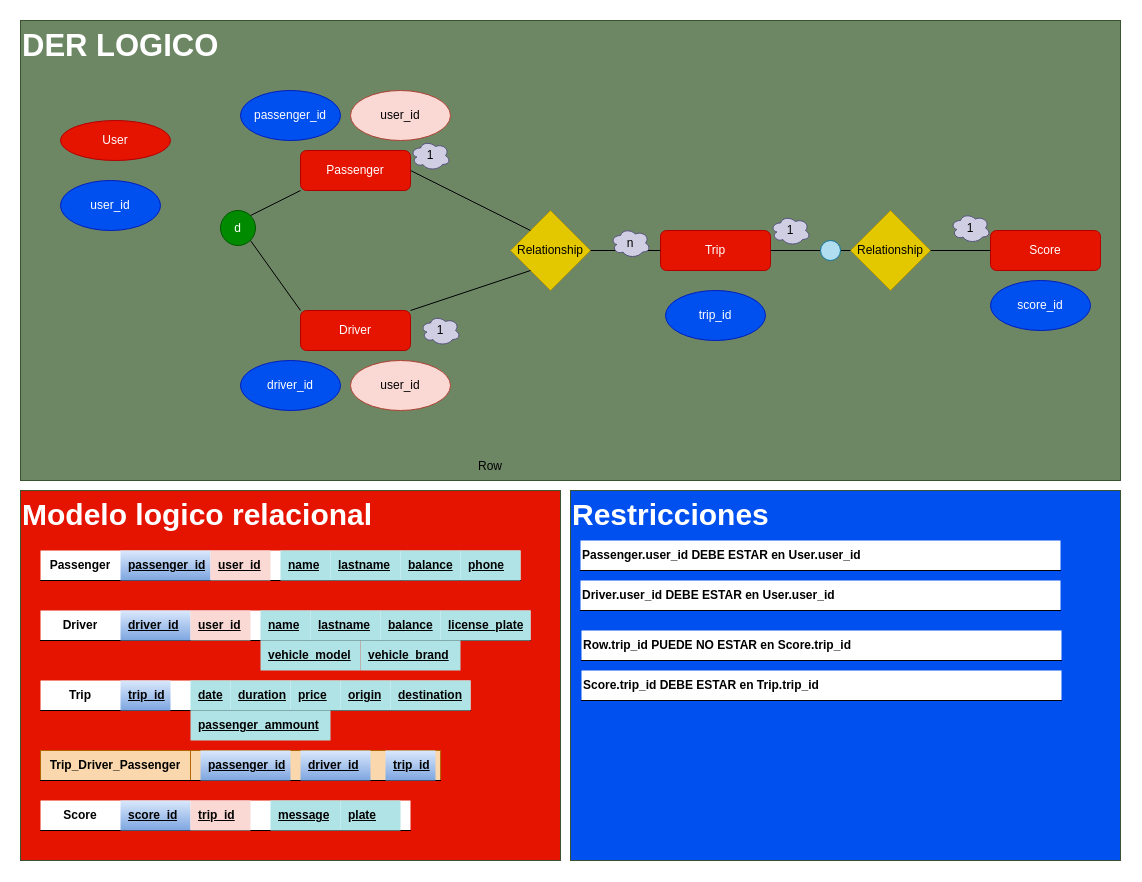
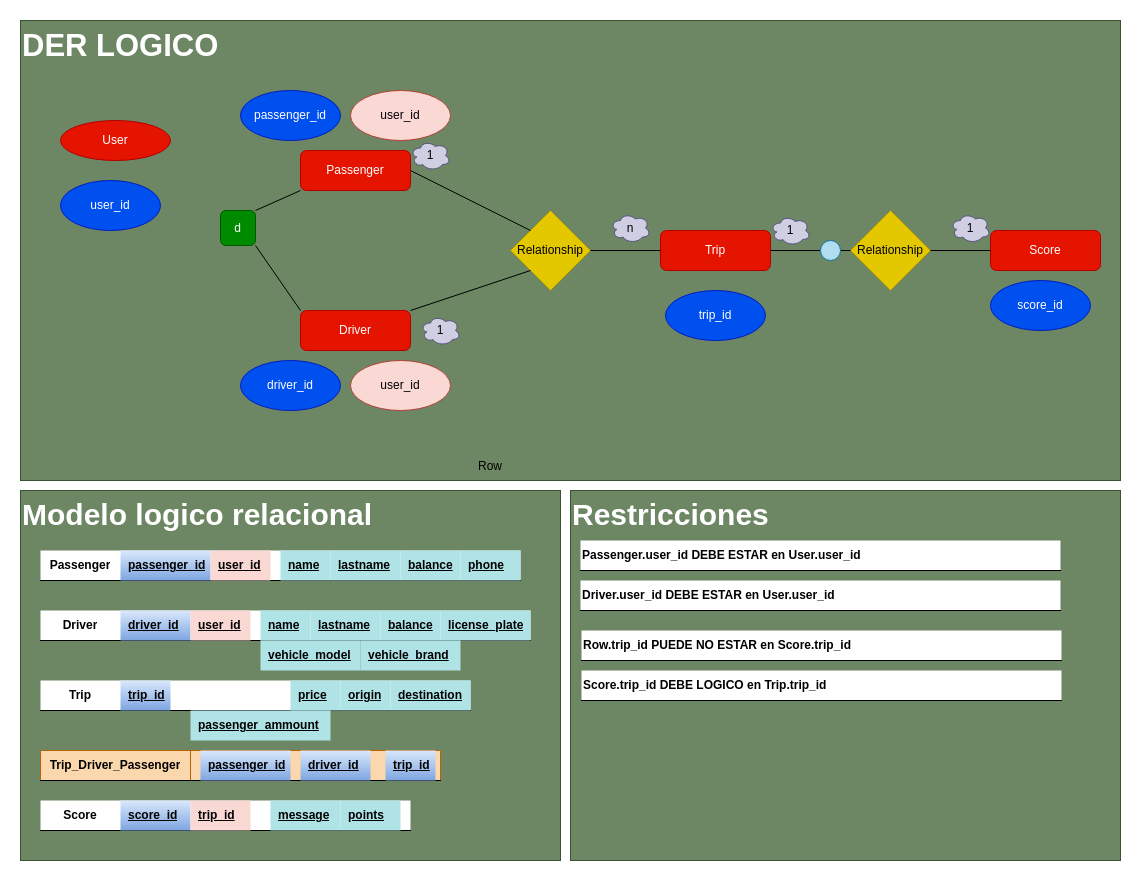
node "d": shape ellipse -> rounded rectangle
node "n": moved (631, 243) -> (631, 228)
node "Restricciones": fillcolor #0050ef -> #6d8764
node "Modelo logico relacional": fillcolor #e51400 -> #6d8764
node "Score.trip_id DEBE ESTAR en Trip.trip_id": label "Score.trip_id DEBE ESTAR en Trip.trip_id" -> "Score.trip_id DEBE LOGICO en Trip.trip_id"
node "date": removed
node "duration": removed
node "plate": label "plate" -> "points"
